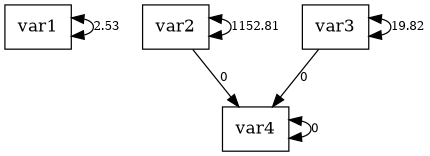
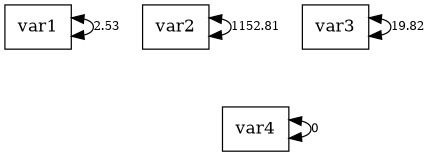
edge "var2" -> "var4": removed, label "0"
edge "var3" -> "var4": removed, label "0"
